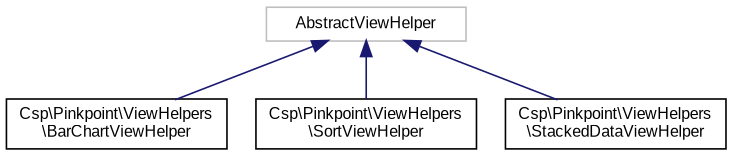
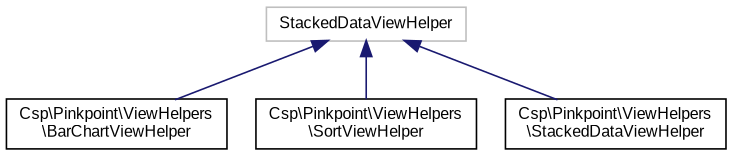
node "AbstractViewHelper": label "AbstractViewHelper" -> "StackedDataViewHelper"
